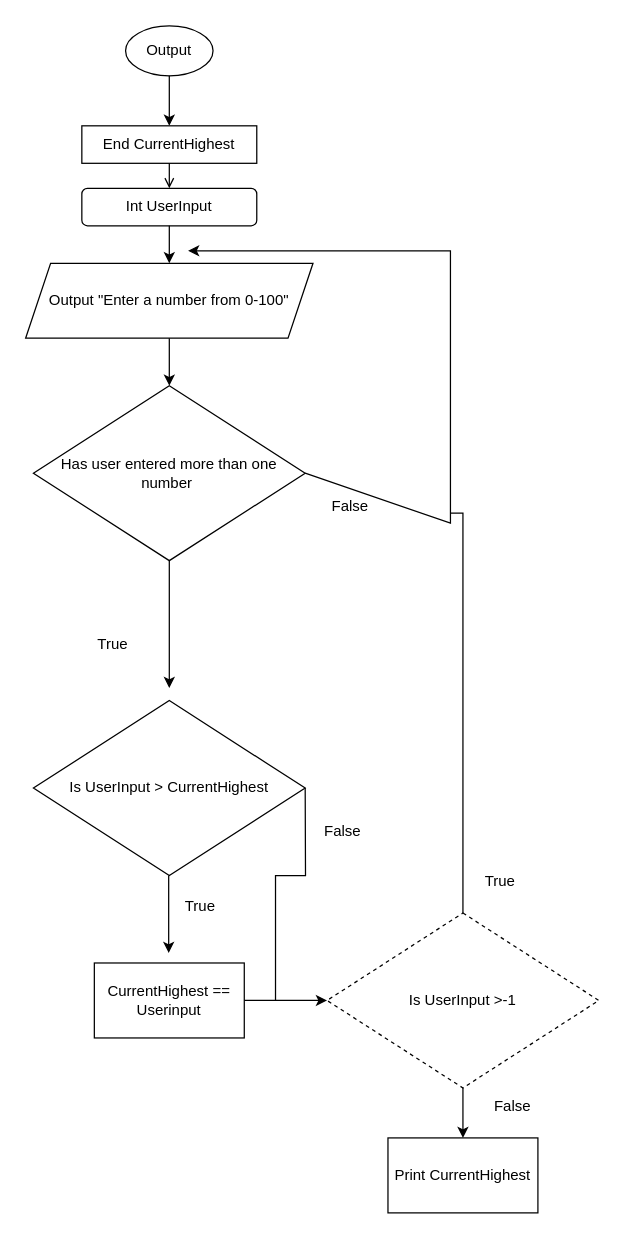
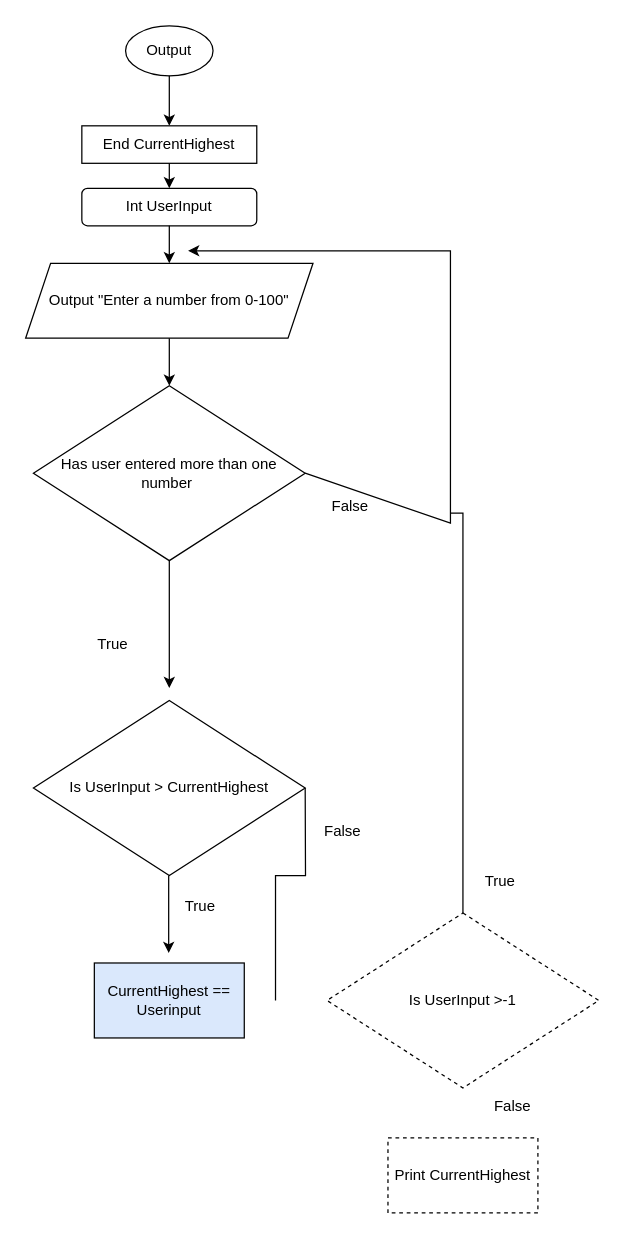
edge "End CurrentHighest" -> "Int UserInput": arrowhead open -> classic
node "CurrentHighest == Userinput": fillcolor #ffffff -> #dae8fc
edge "CurrentHighest == Userinput" -> "Is UserInput >-1": removed
edge "Is UserInput >-1" -> "Print CurrentHighest": removed
node "Print CurrentHighest": style solid -> dashed
